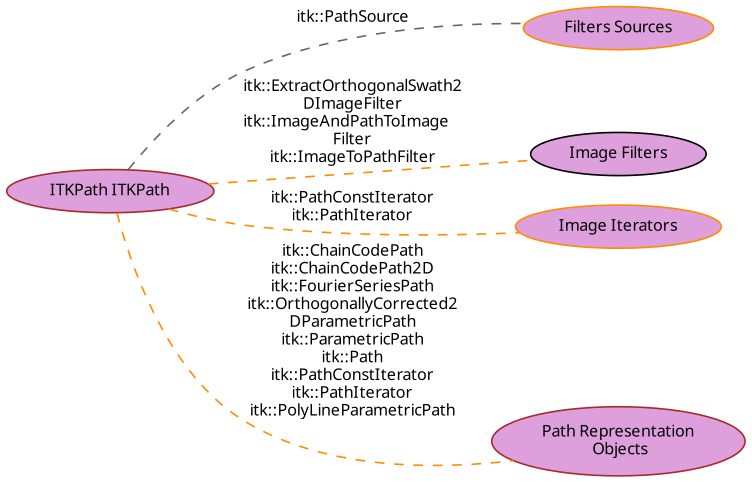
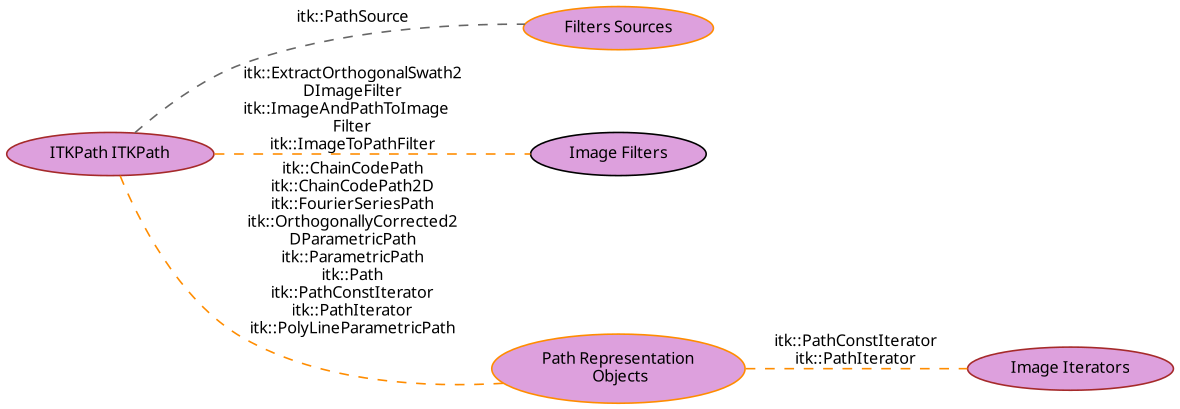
node "Image Iterators": color darkorange -> brown
edge "ITKPath ITKPath" -- "Image Iterators": now "Path Representation Objects" -- "Image Iterators"
node "Path Representation Objects": color brown -> darkorange
